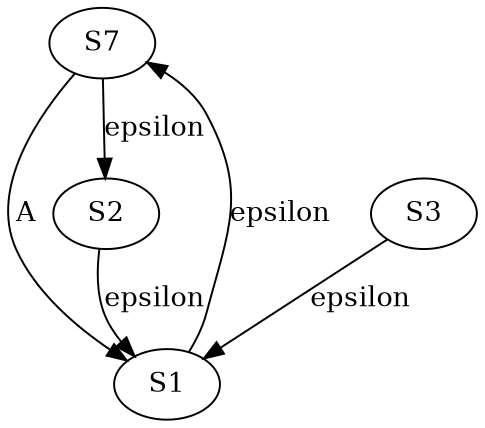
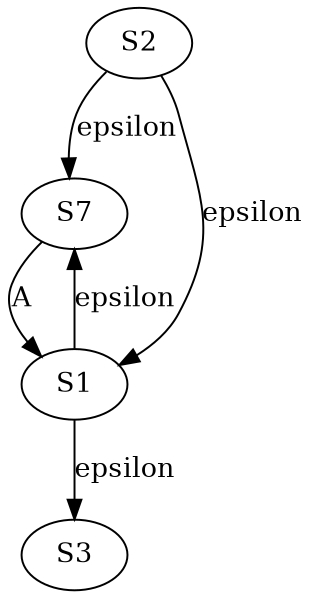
edge "S7" -> "S2": reversed
edge "S3" -> "S1": reversed
